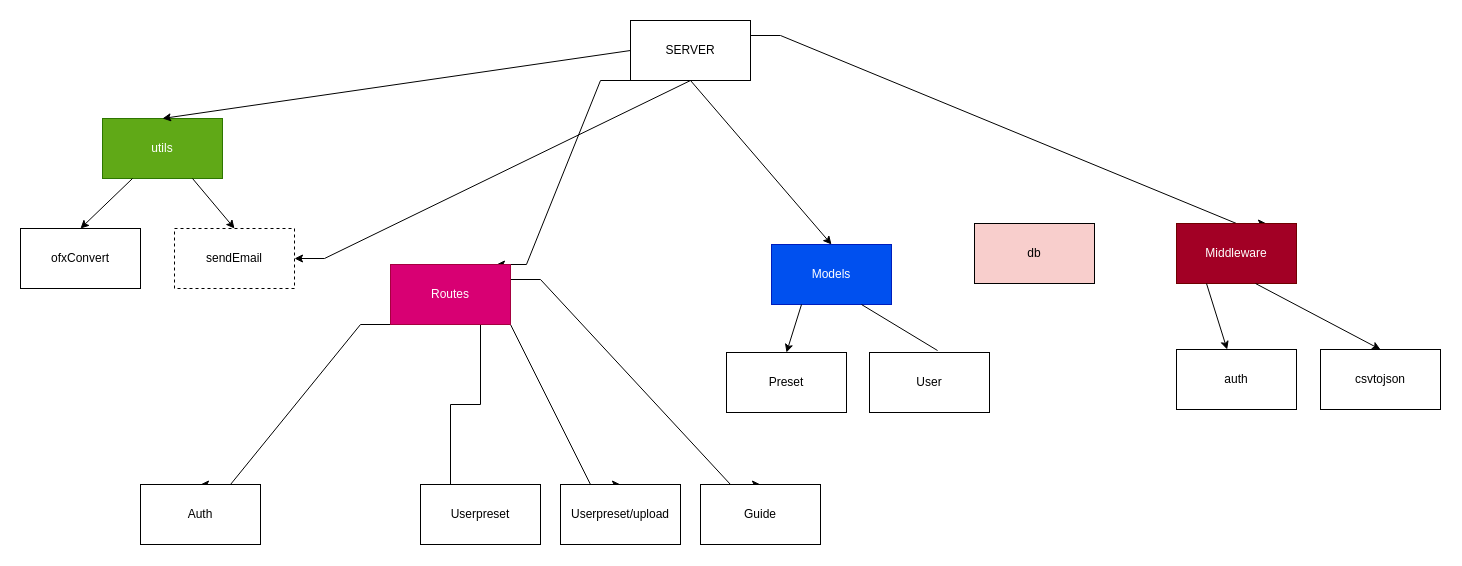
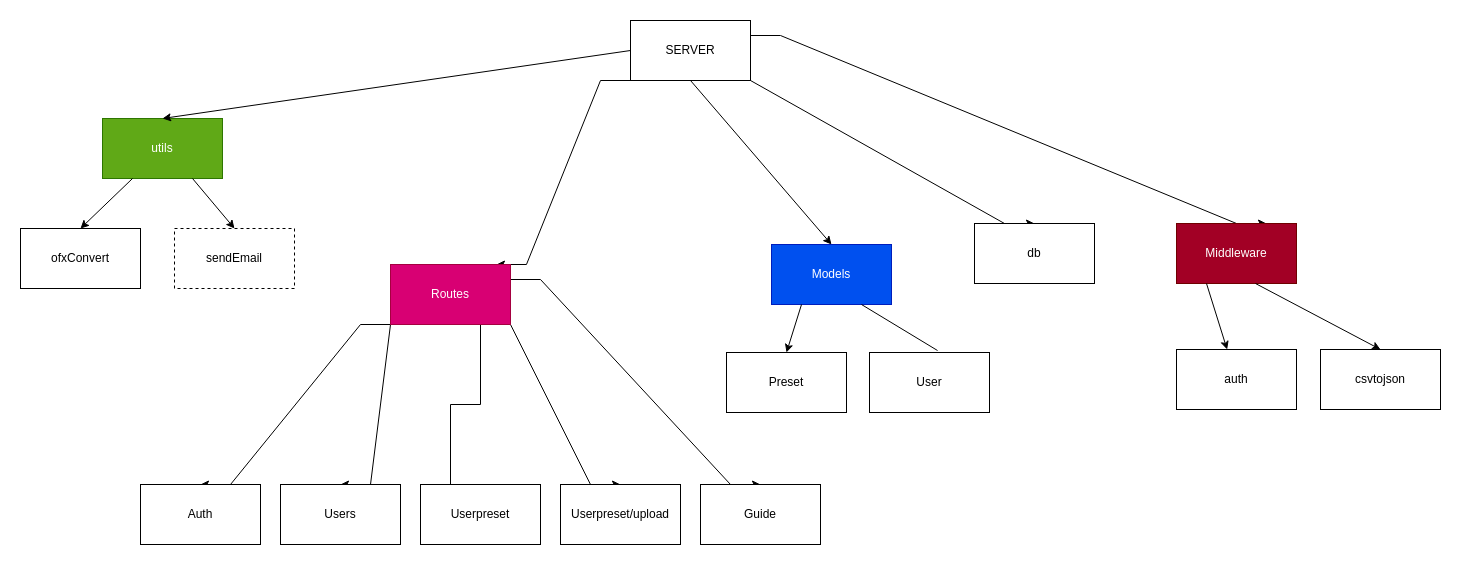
edge "SERVER" -> "sendEmail": now "SERVER" -> "db"
node "db": fillcolor #f8cecc -> #ffffff
edge "Routes" -> "Users": added
node "Users": added
